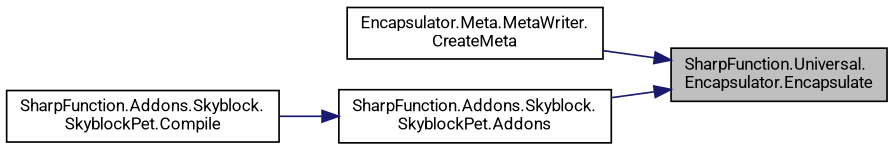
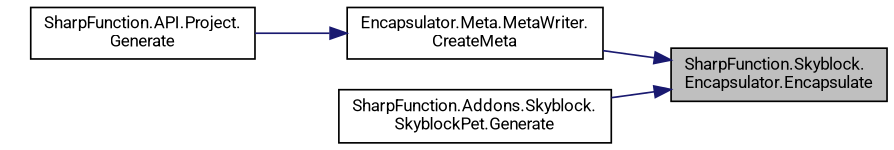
node "SharpFunction.API.Project. Generate": added
node "SharpFunction.Universal. Encapsulator.Encapsulate": label "SharpFunction.Universal. Encapsulator.Encapsulate" -> "SharpFunction.Skyblock. Encapsulator.Encapsulate"
node "SharpFunction.Addons.Skyblock. SkyblockPet.Compile": removed
node "SharpFunction.Addons.Skyblock. SkyblockPet.Addons": label "SharpFunction.Addons.Skyblock. SkyblockPet.Addons" -> "SharpFunction.Addons.Skyblock. SkyblockPet.Generate"
